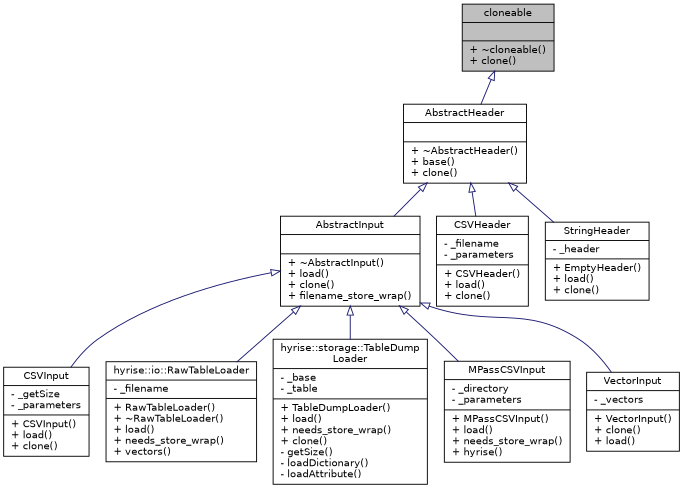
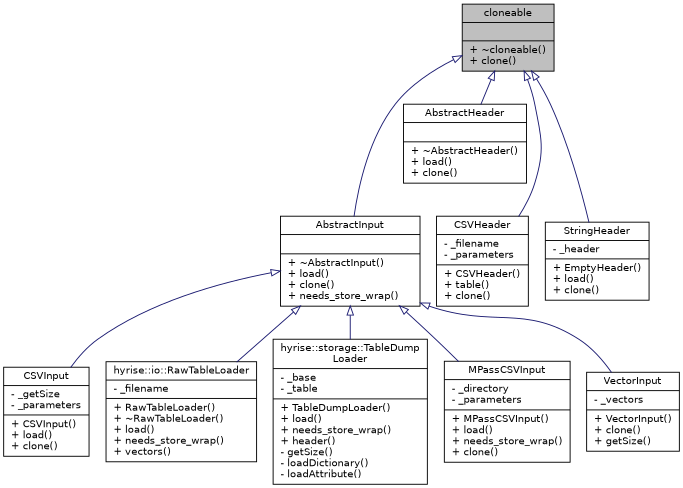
node "AbstractHeader": text "+ base()" -> "+ load()"
edge "AbstractInput" -> "AbstractHeader": now "AbstractInput" -> "cloneable"
edge "CSVHeader" -> "AbstractHeader": now "CSVHeader" -> "cloneable"
edge "StringHeader" -> "AbstractHeader": now "StringHeader" -> "cloneable"
node "CSVHeader": text "+ load()" -> "+ table()"
node "AbstractInput": text "+ filename_store_wrap()" -> "+ needs_store_wrap()"
node "hyrise::storage::TableDump": text "+ clone()" -> "+ header()"
node "VectorInput": text "+ load()" -> "+ getSize()"
node "MPassCSVInput": text "+ hyrise()" -> "+ clone()"
